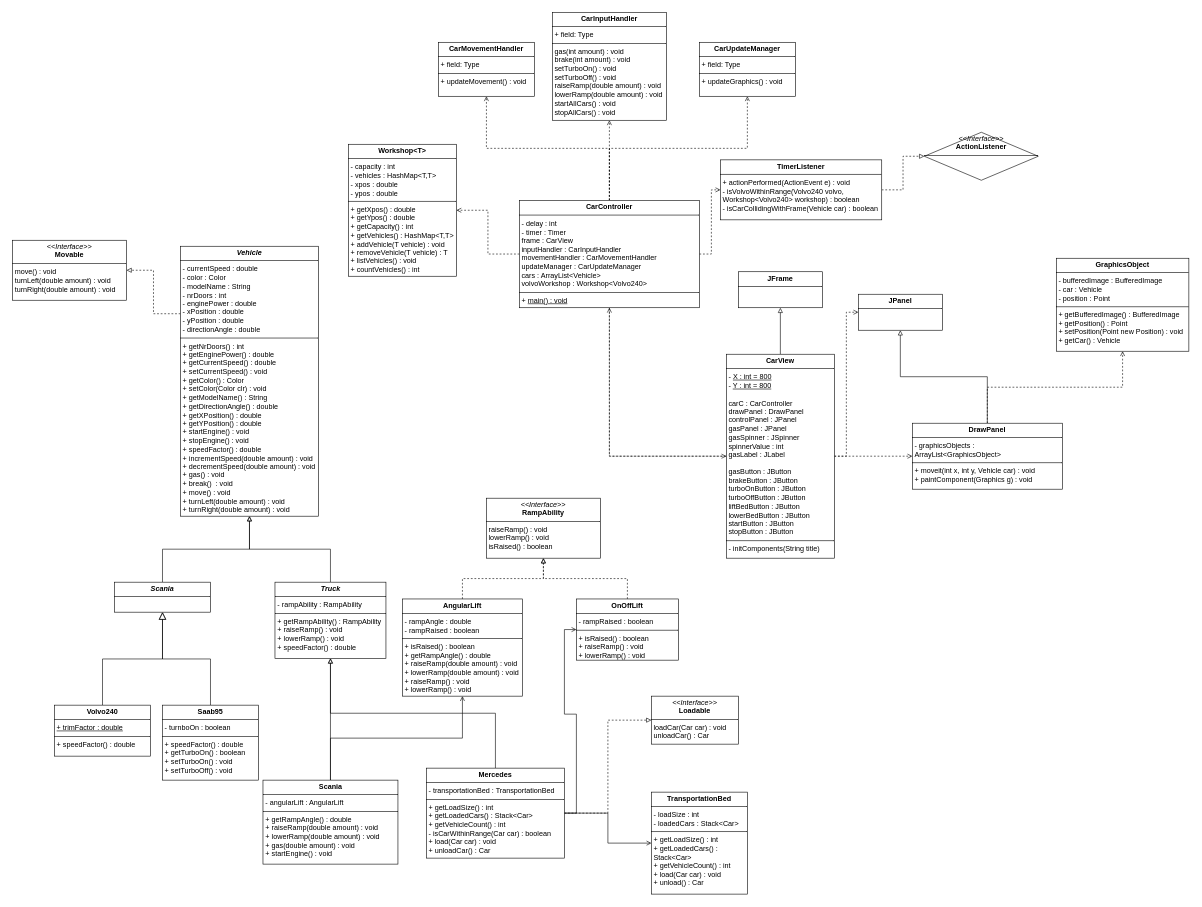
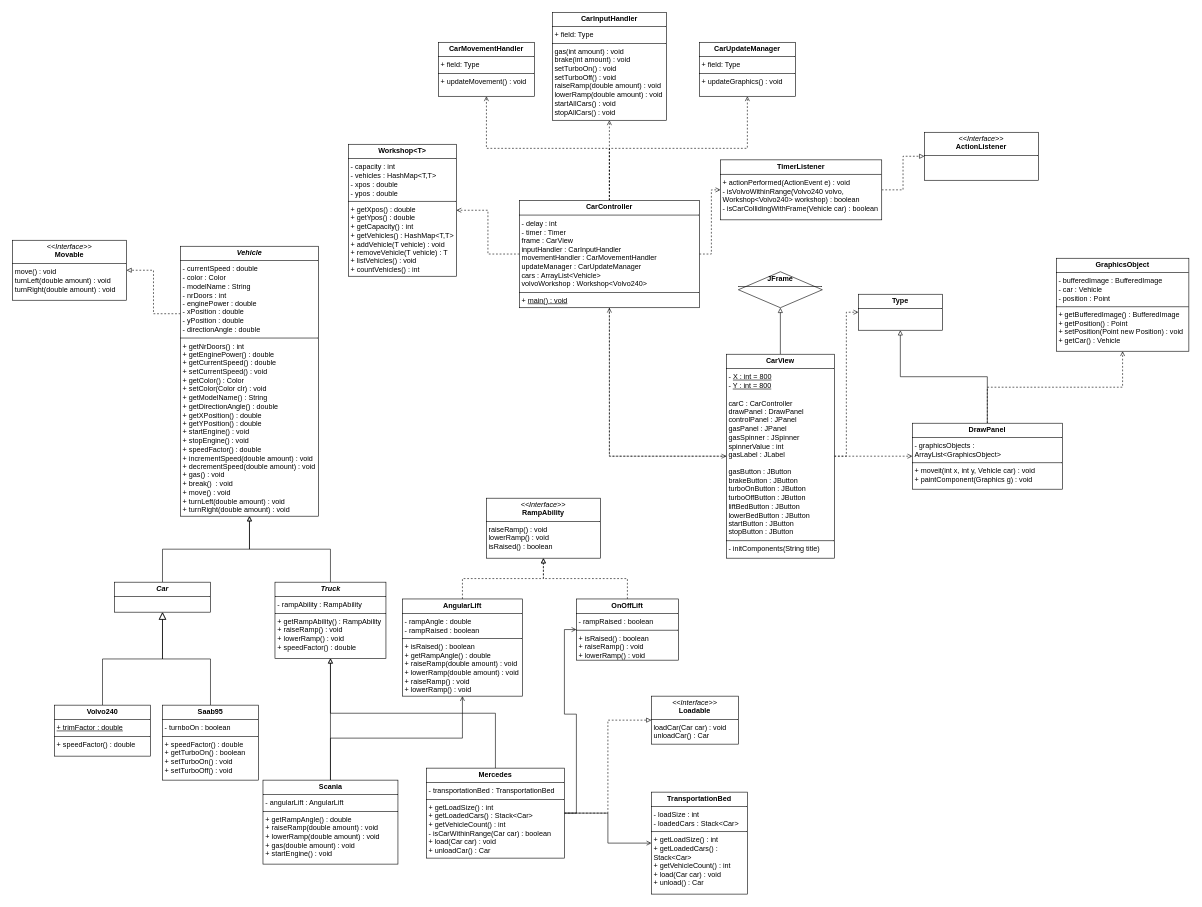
node "<<Interface>> ActionListener": shape diamond -> rectangle
node "JFrame": shape rectangle -> diamond
node "JPanel": label "JPanel" -> "Type"
node "Scania": label "Scania" -> "Car"
